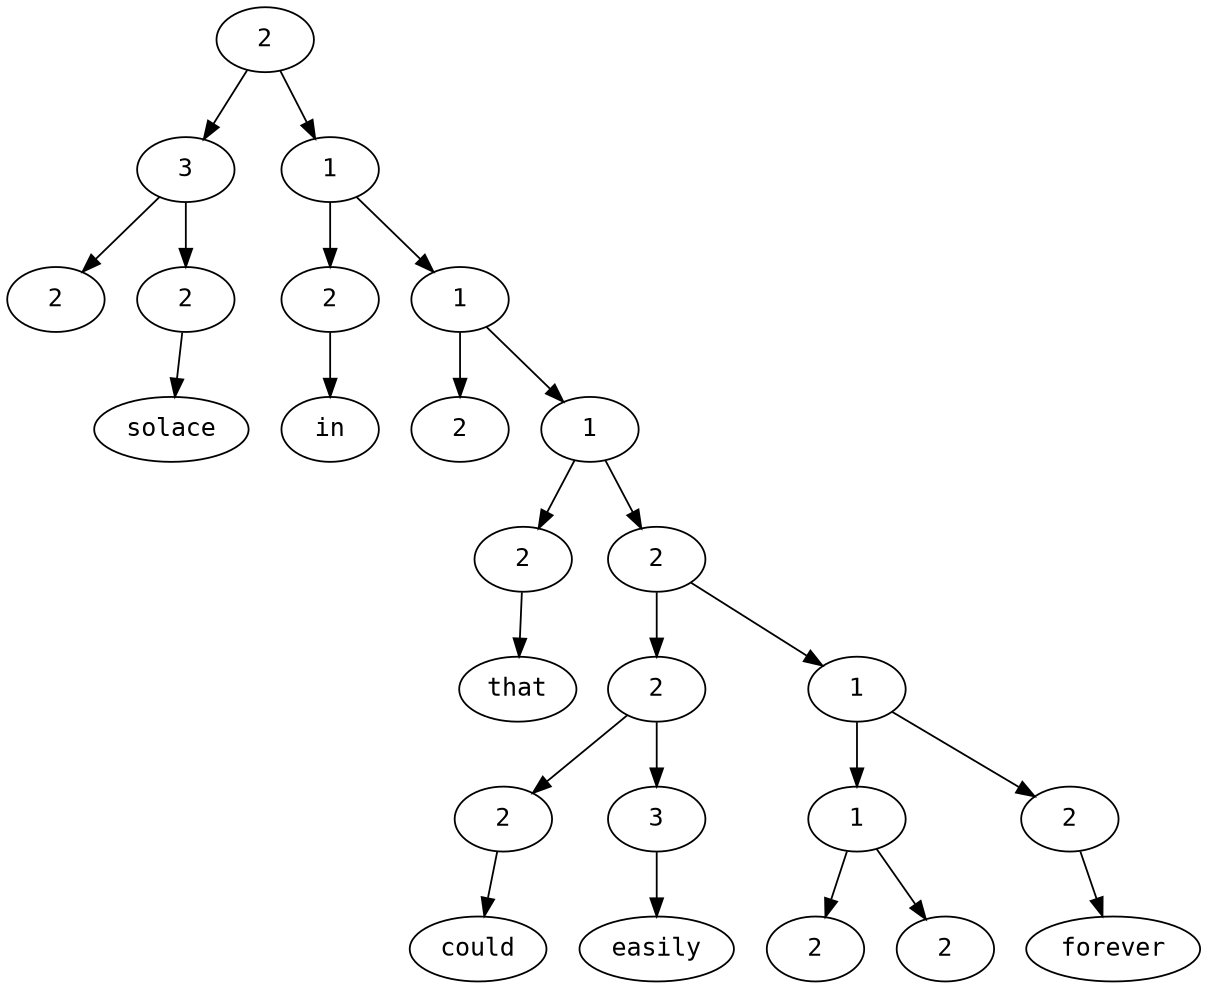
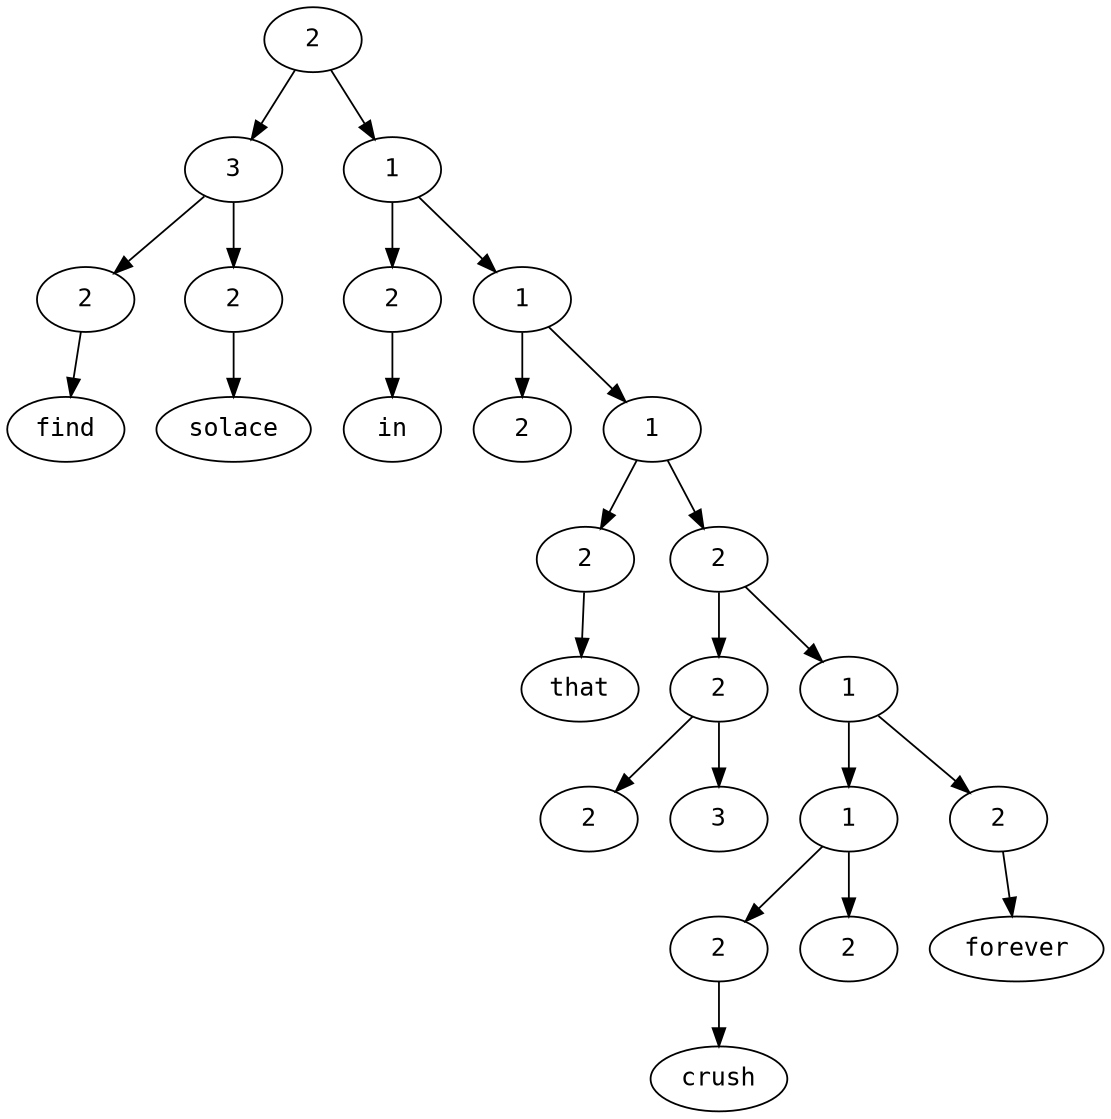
node "find": added
node "could": removed
node "easily": removed
node "crush": added
